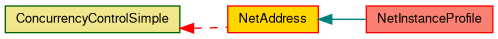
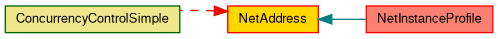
edge "NetAddress" -> "ConcurrencyControlSimple": reversed
